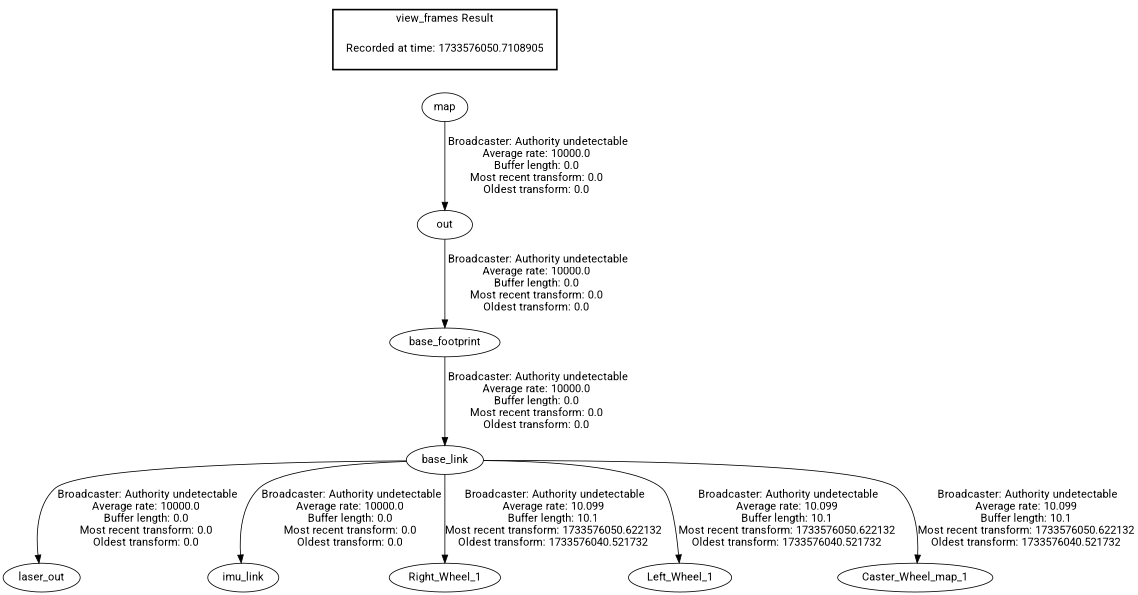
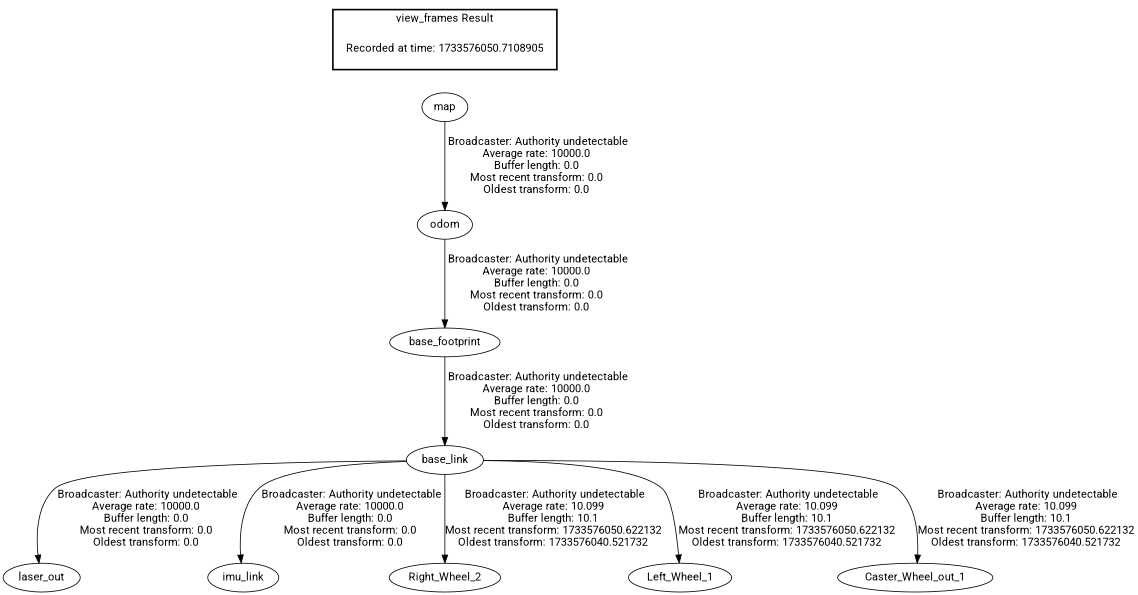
node "out": label "out" -> "odom"
node "Right_Wheel_1": label "Right_Wheel_1" -> "Right_Wheel_2"
node "Caster_Wheel_map_1": label "Caster_Wheel_map_1" -> "Caster_Wheel_out_1"
